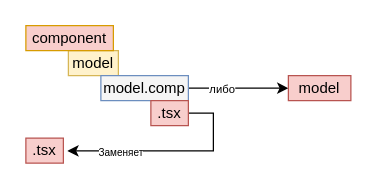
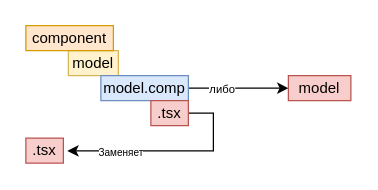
node "component": fillcolor #f8cecc -> #ffe6cc
node "model.comp": fillcolor #f5f5f5 -> #dae8fc
